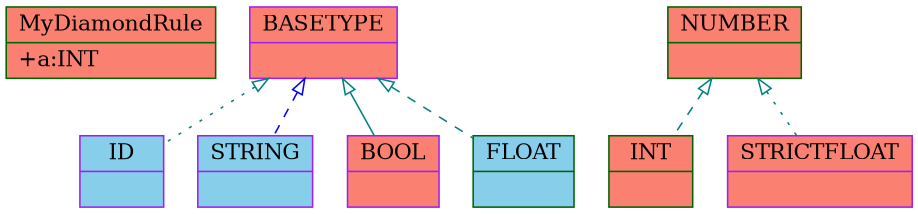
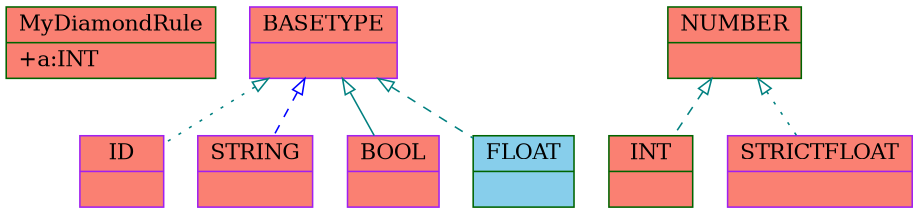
node "ID": fillcolor skyblue -> salmon
node "STRING": fillcolor skyblue -> salmon
